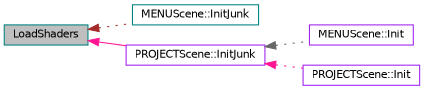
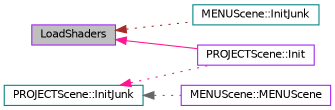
node "LoadShaders": color teal -> purple
node "MENUScene::Init": label "MENUScene::Init" -> "MENUScene::MENUScene"
edge "PROJECTScene::InitJunk" -> "LoadShaders": now "PROJECTScene::Init" -> "LoadShaders"
node "PROJECTScene::InitJunk": color purple -> teal
